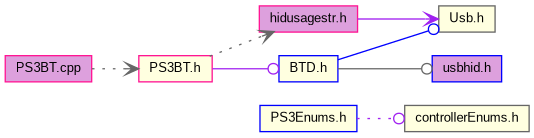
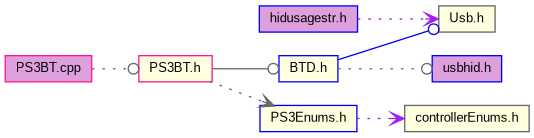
node "hidusagestr.h": color deeppink -> blue
edge "hidusagestr.h" -> "Usb.h": style solid -> dotted
edge "PS3BT.h" -> "hidusagestr.h": now "PS3BT.h" -> "PS3Enums.h"
edge "PS3BT.cpp" -> "PS3BT.h": arrowhead vee -> odot
edge "PS3BT.h" -> "BTD.h": color purple -> gray40
edge "BTD.h" -> "usbhid.h": style solid -> dotted
edge "PS3Enums.h" -> "controllerEnums.h": arrowhead odot -> vee
